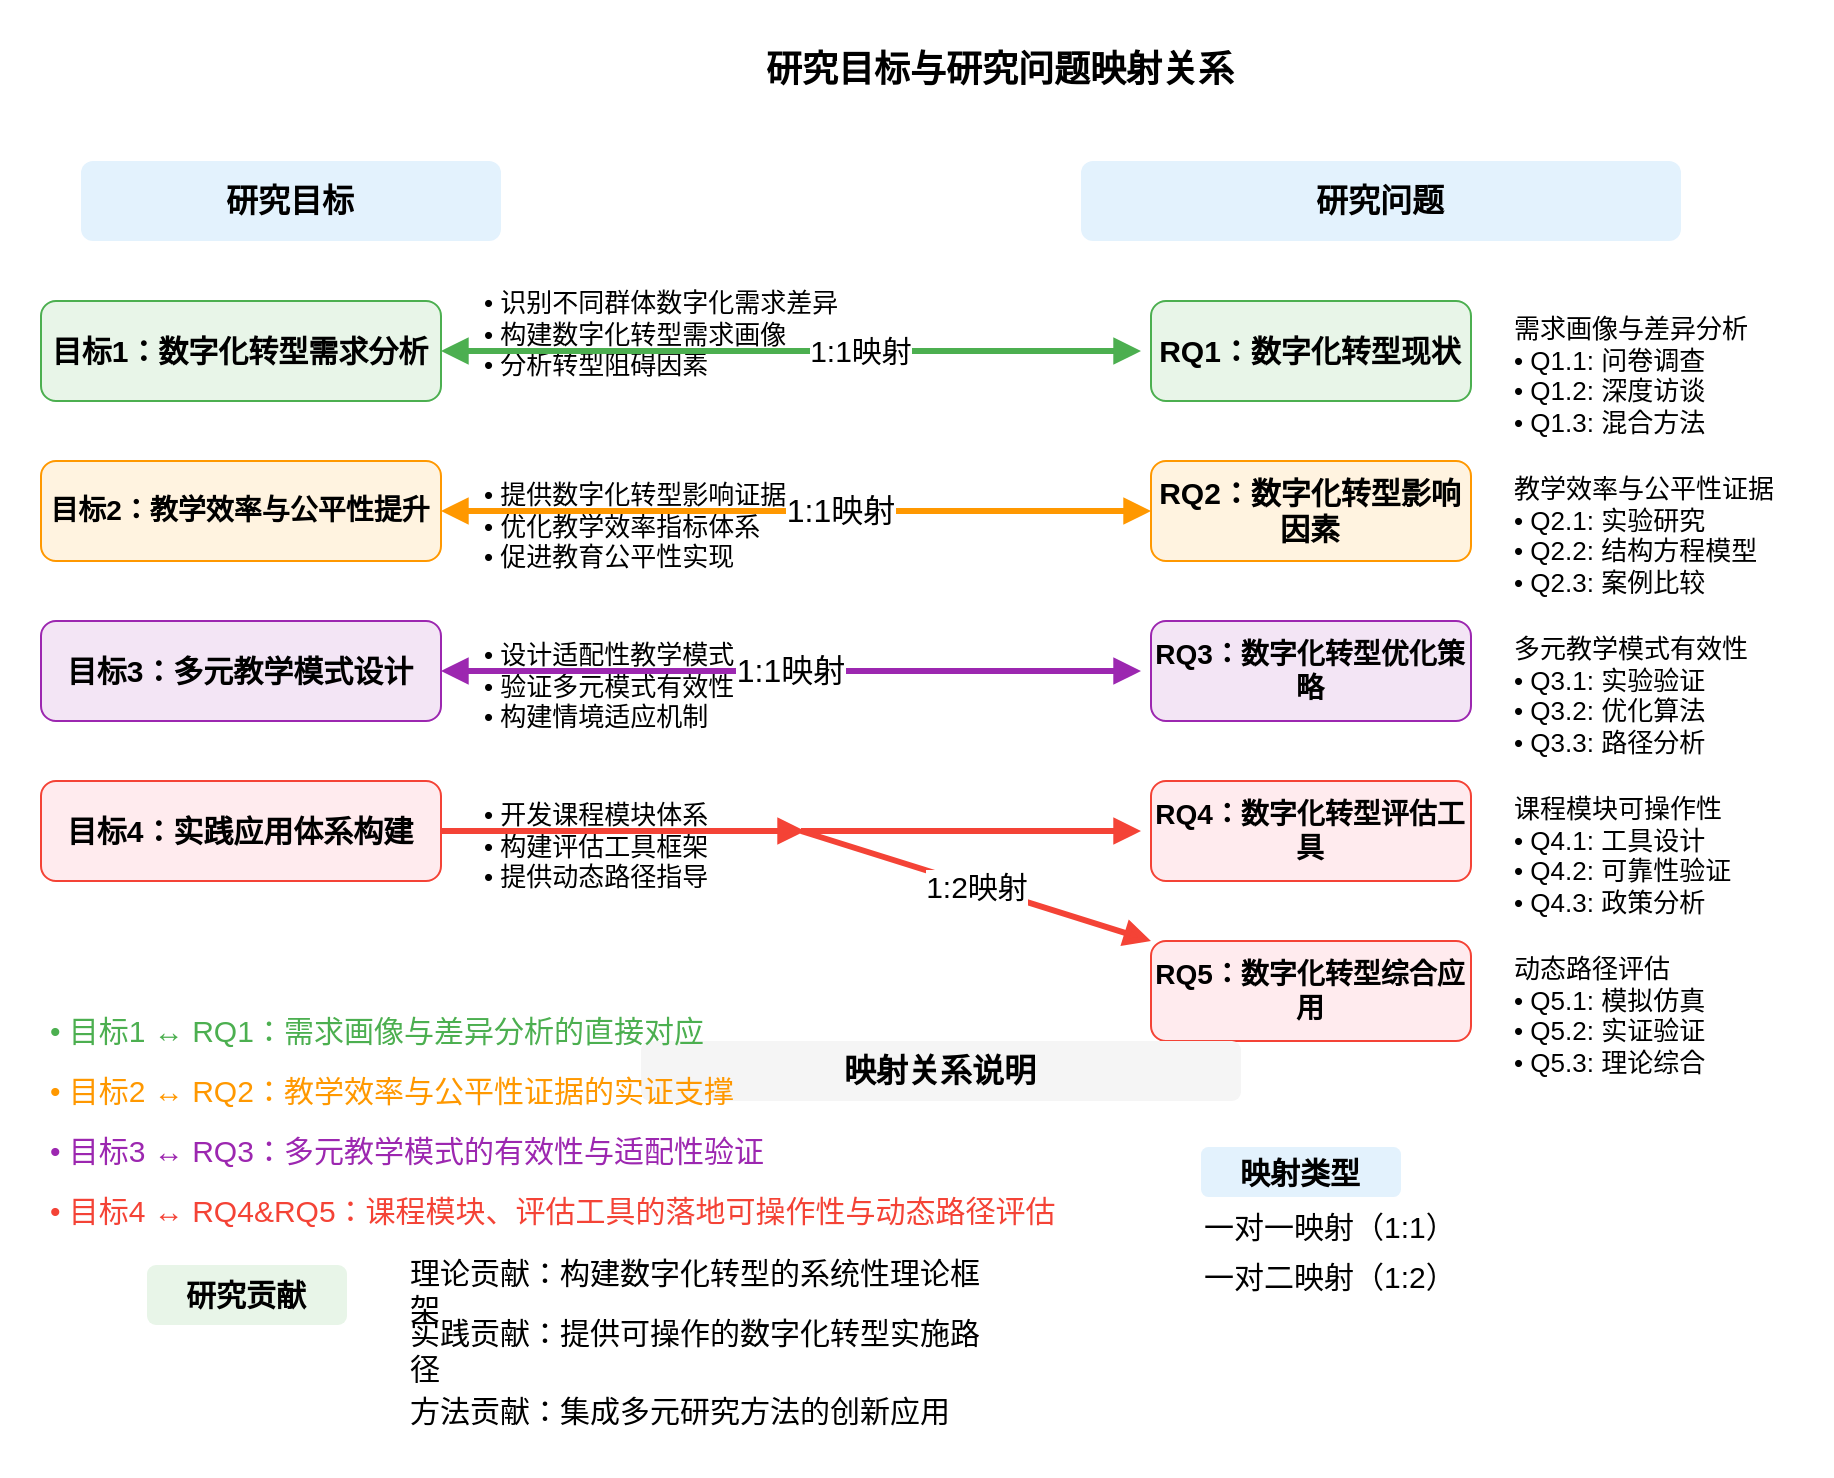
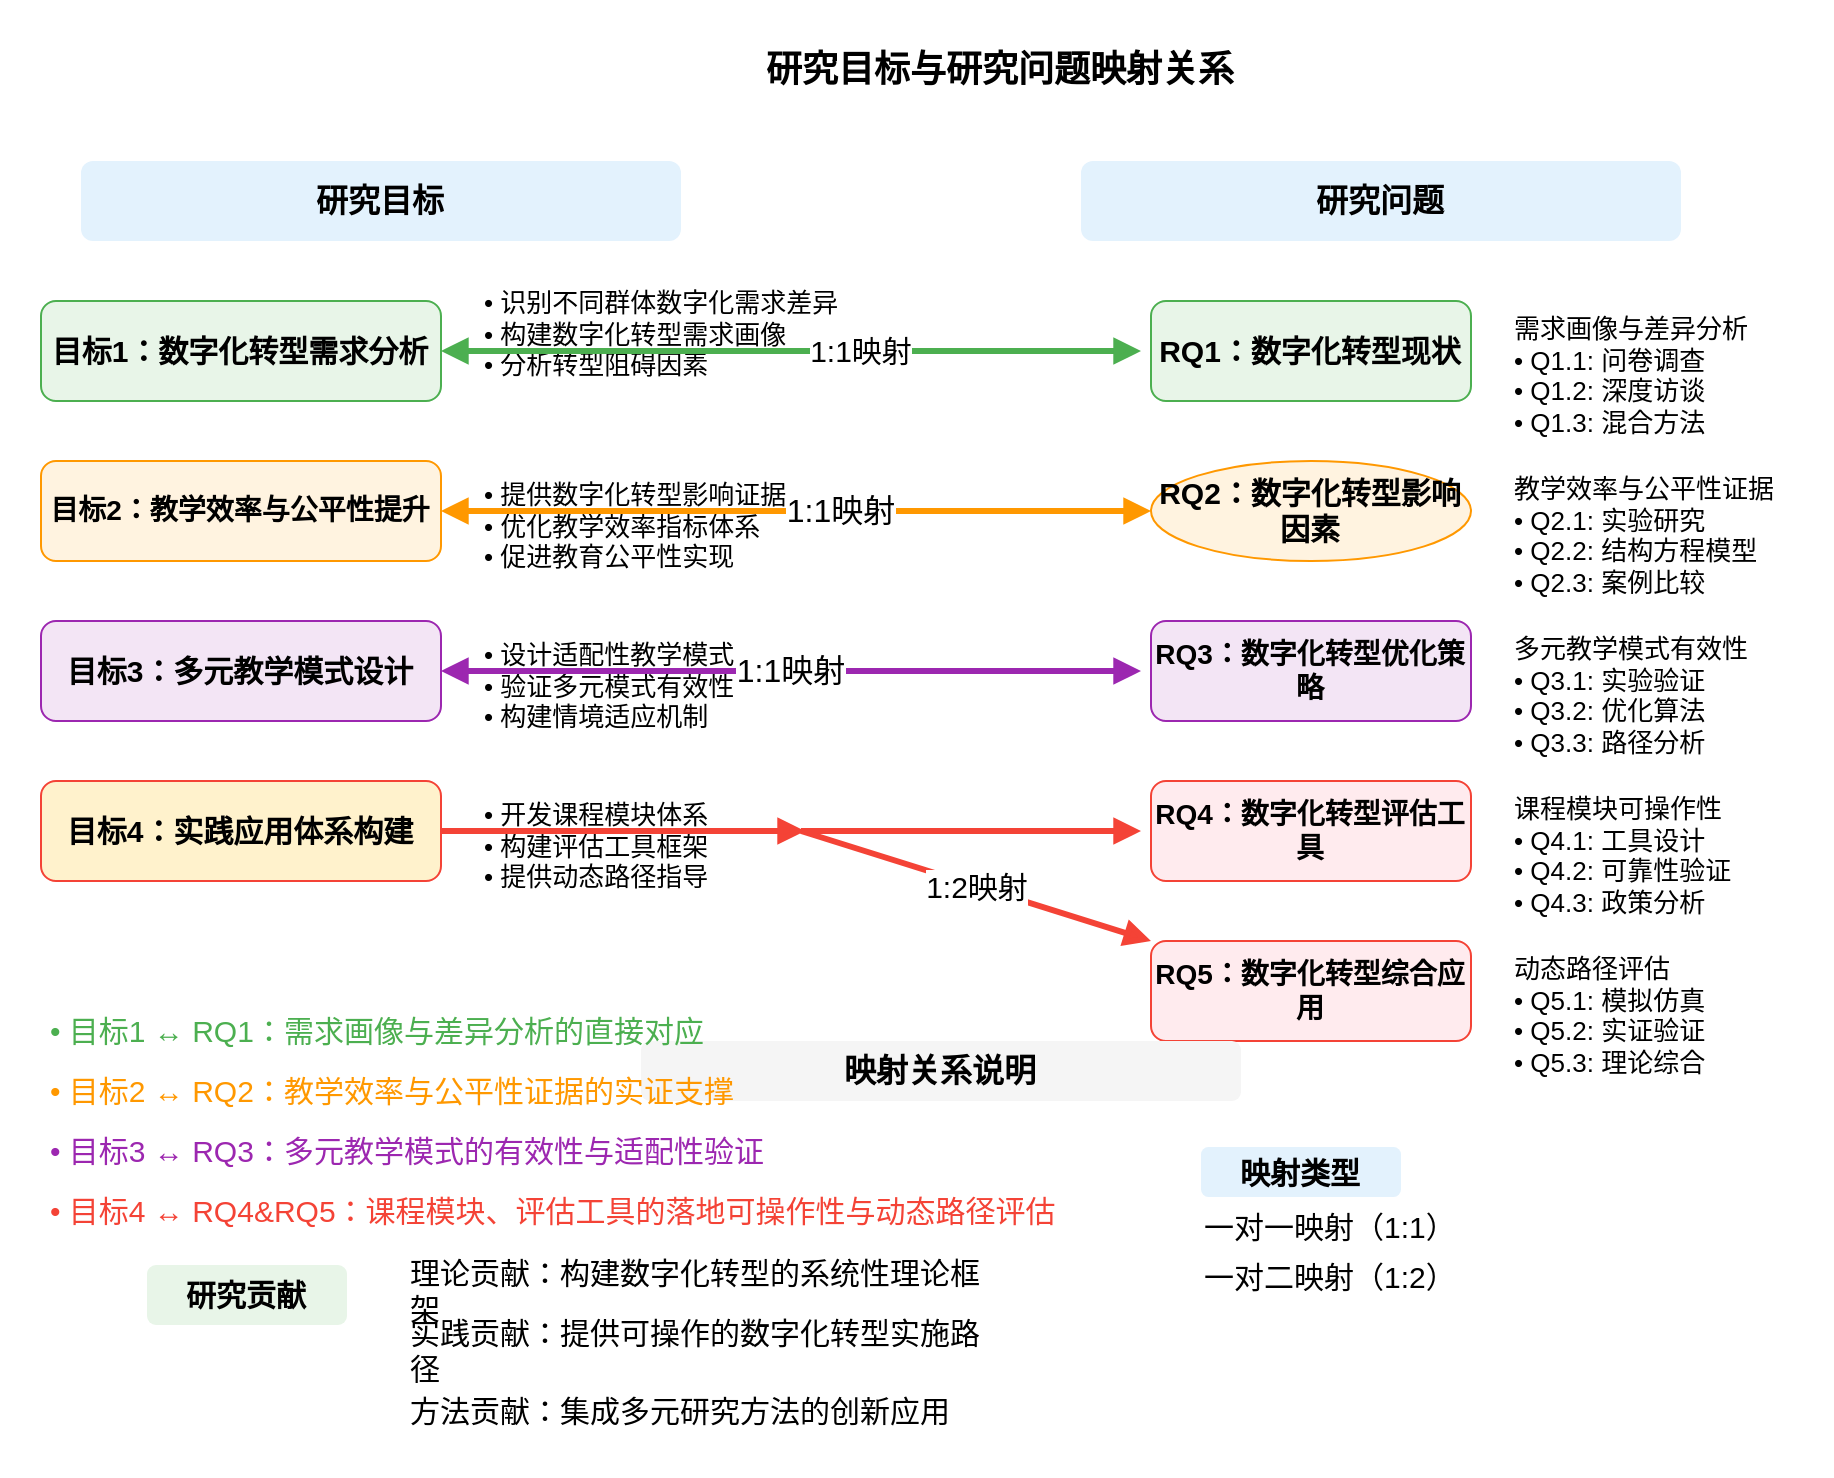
node "研究目标": size 420x80 -> 600x80
node "RQ2：数字化转型影响因素": shape rounded rectangle -> ellipse
node "目标4：实践应用体系构建": fillcolor #ffebee -> #fff2cc
